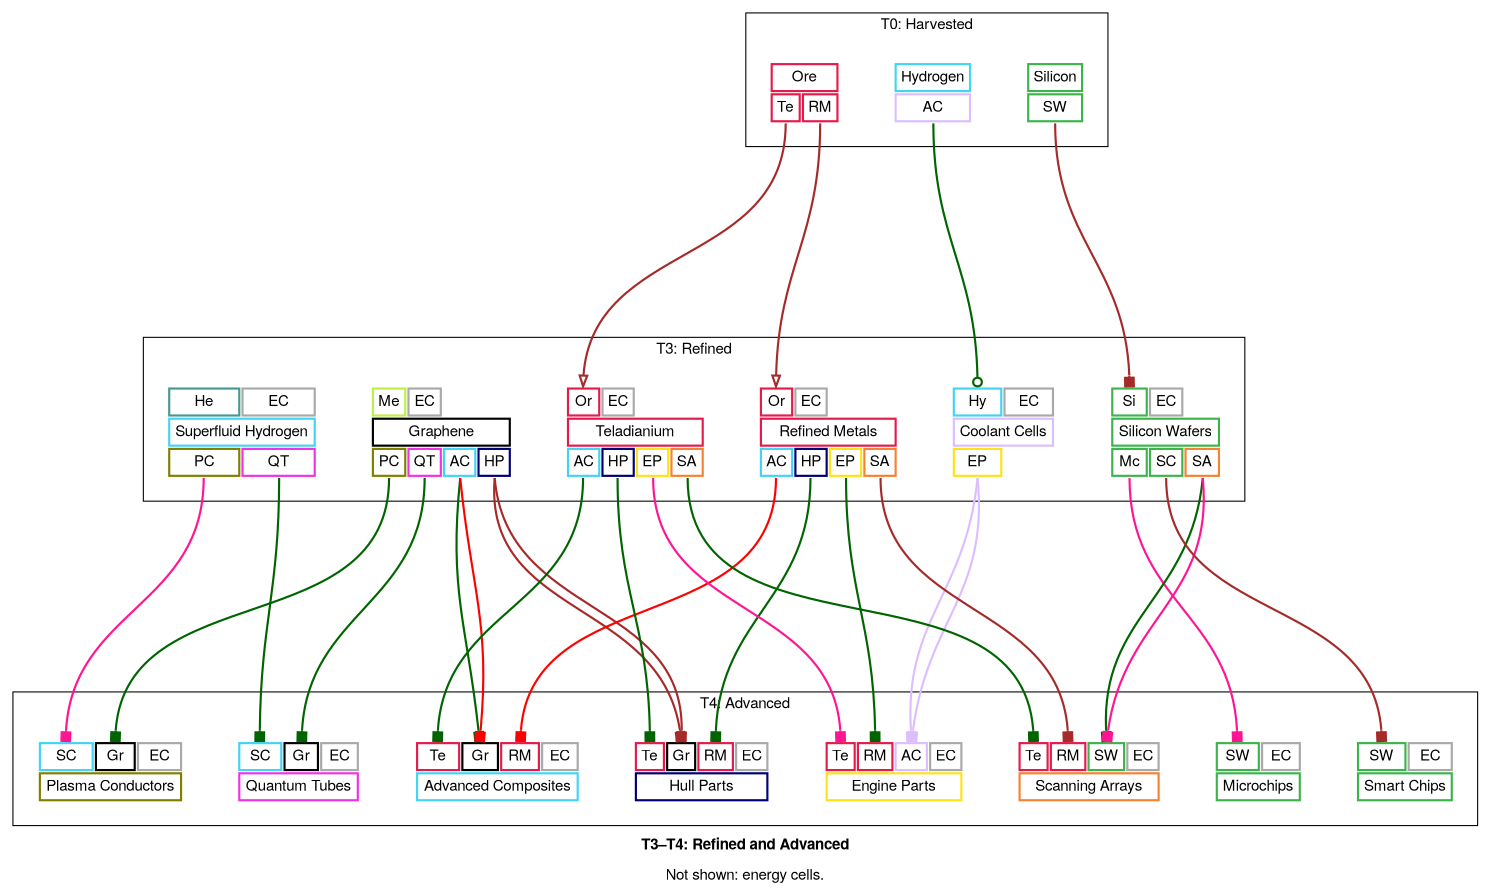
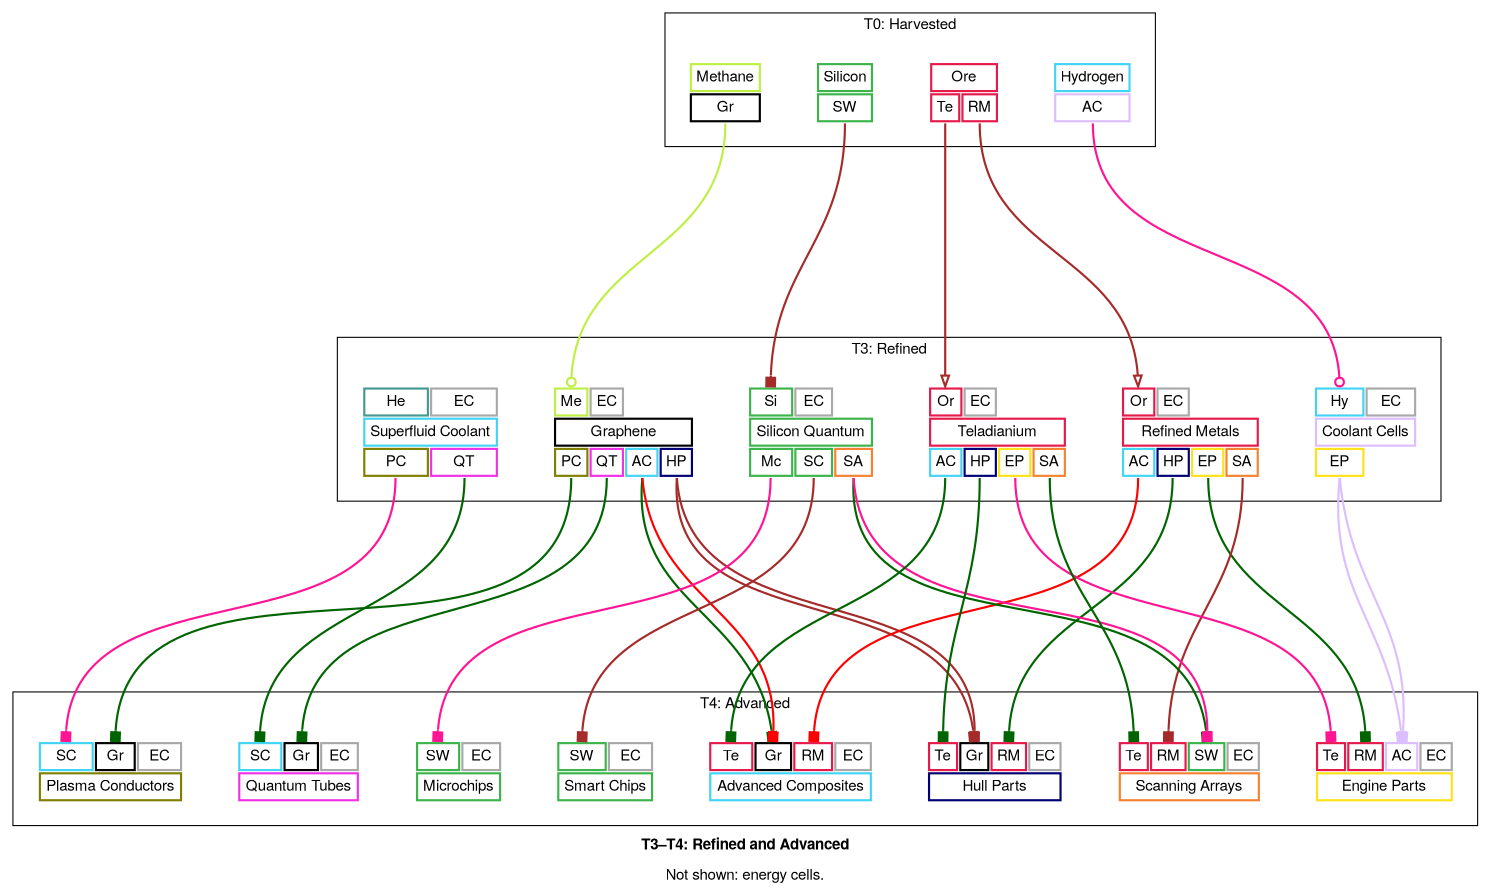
node "Methane": added
edge "Hydrogen" -> "Hy": color darkgreen -> deeppink
node "He": text "Superfluid Hydrogen" -> "Superfluid Coolant"
node "Si": text "Silicon Wafers" -> "Silicon Quantum"
